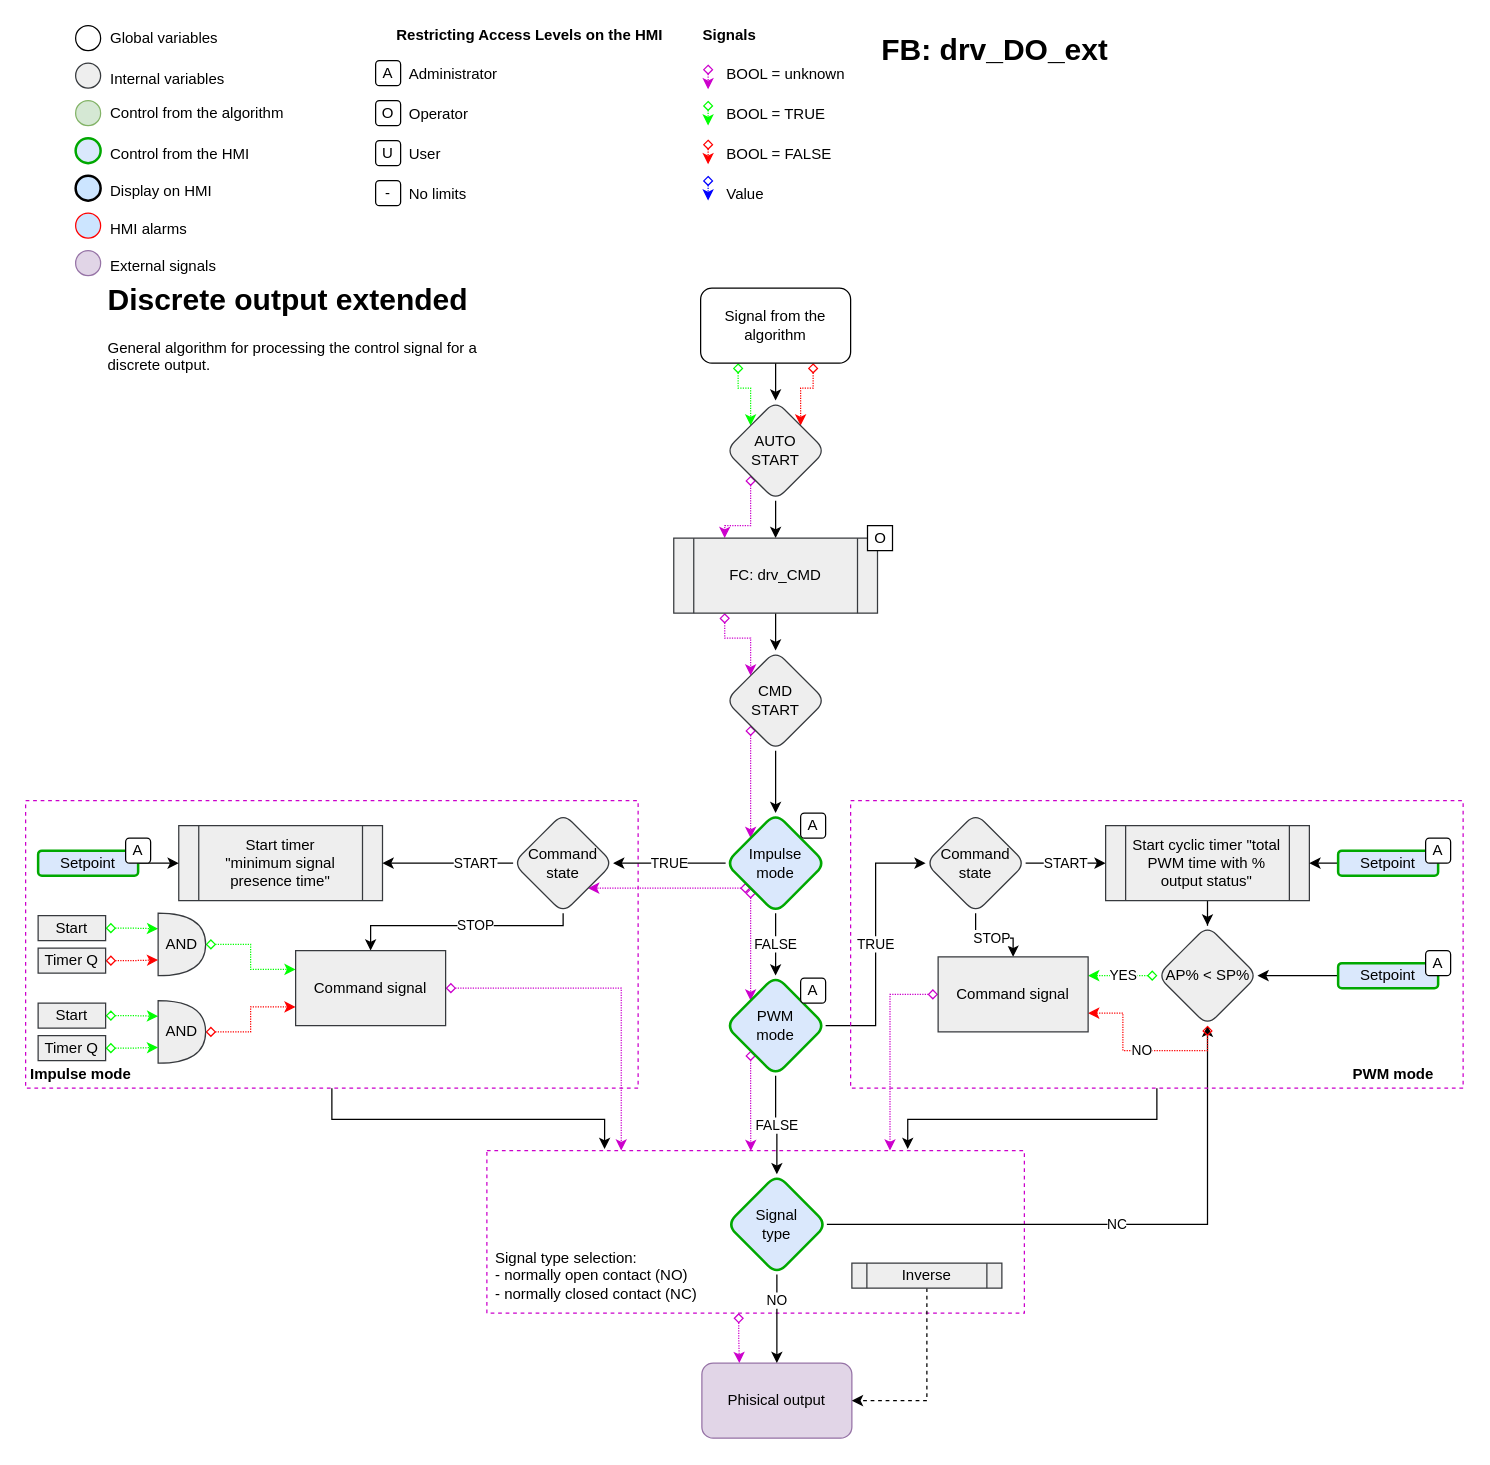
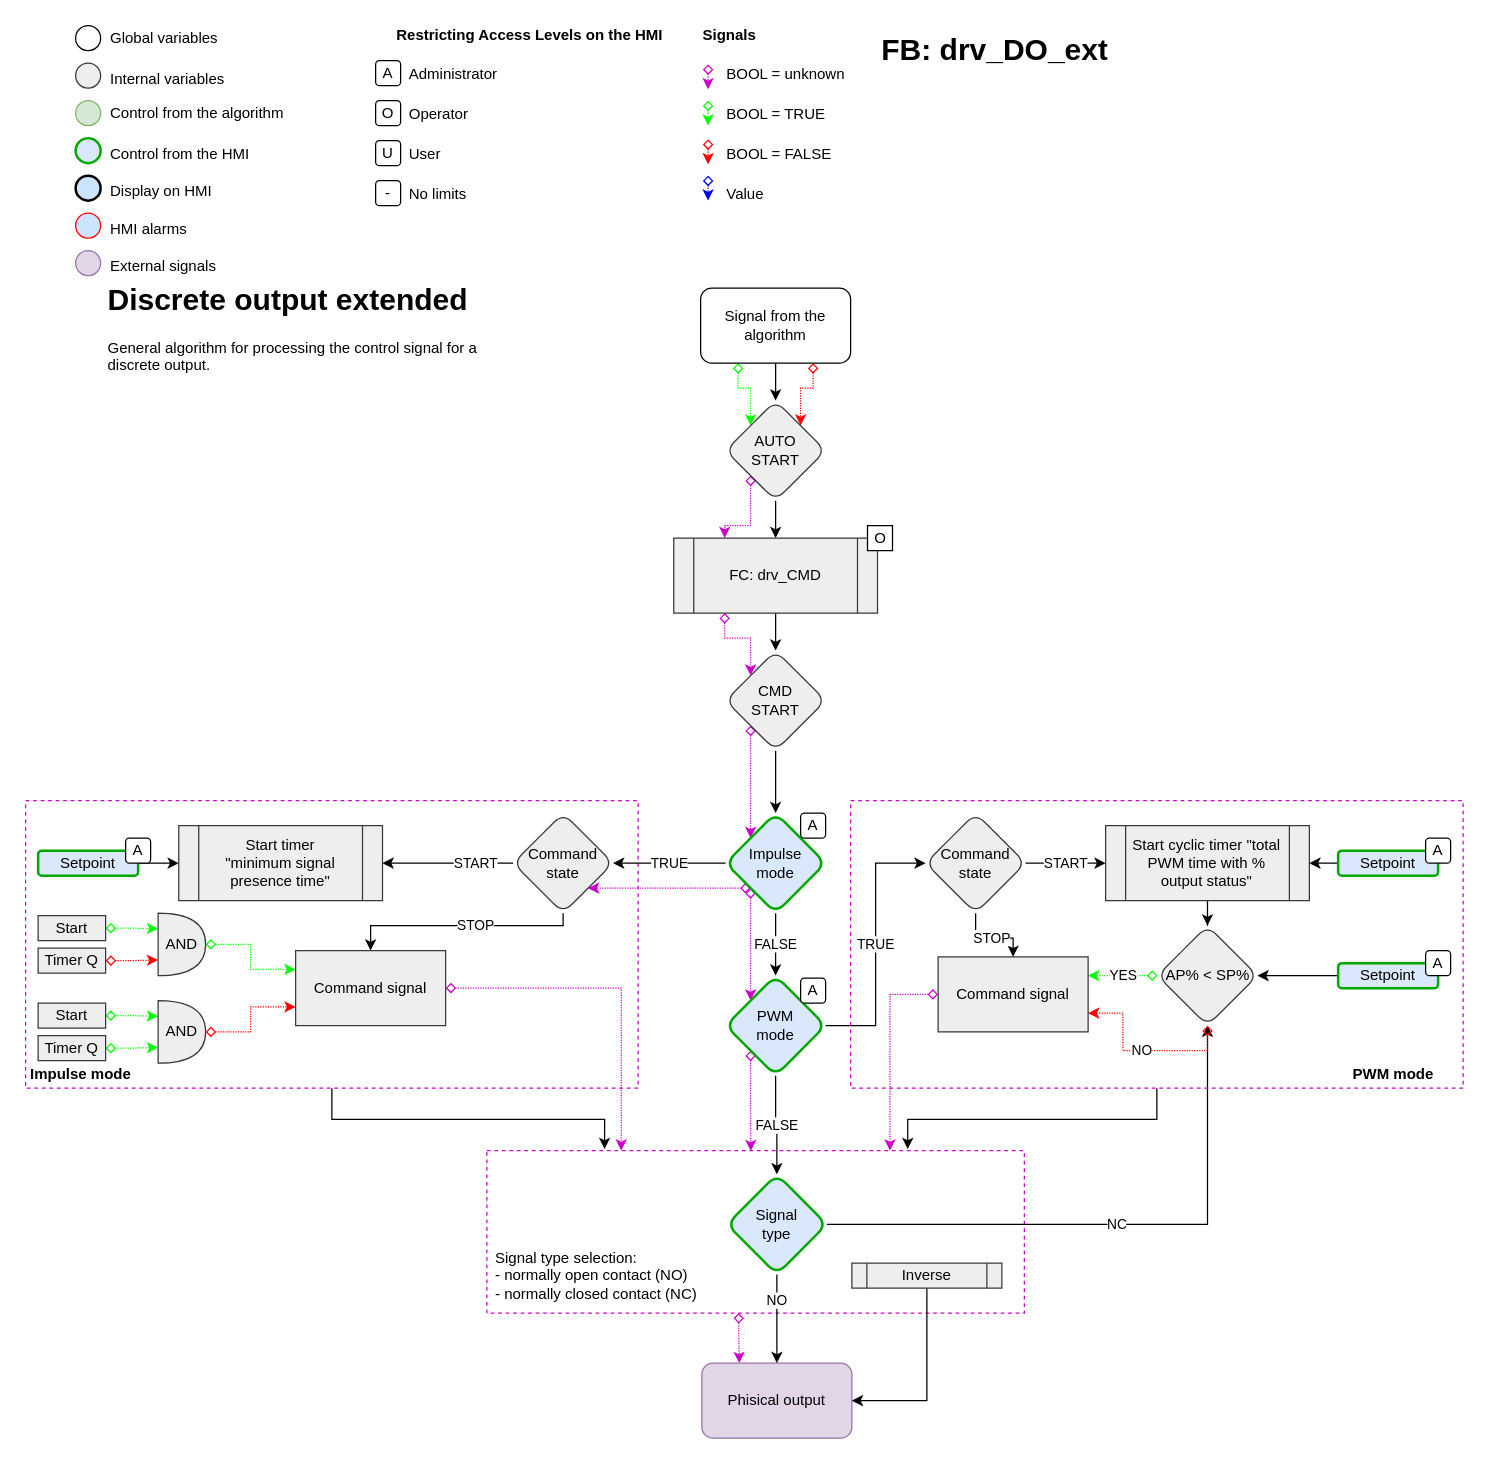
edge "Inverse" -> "Phisical output": style dashed -> solid
